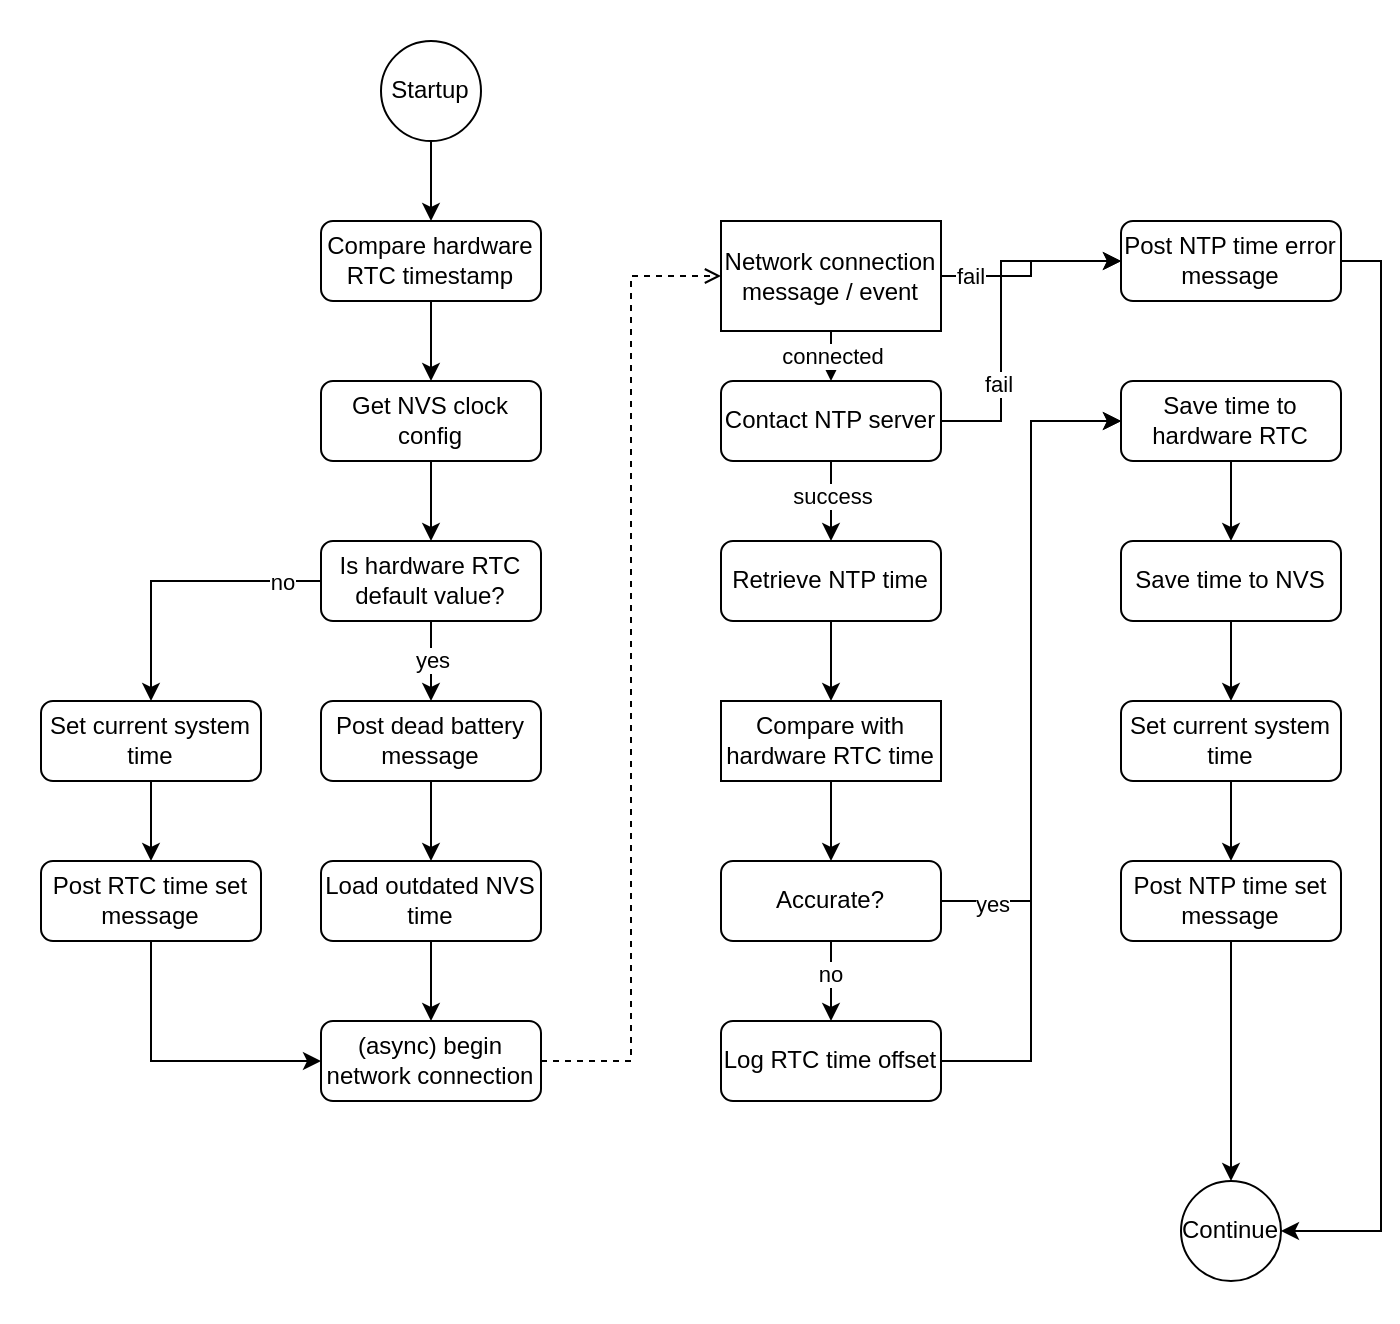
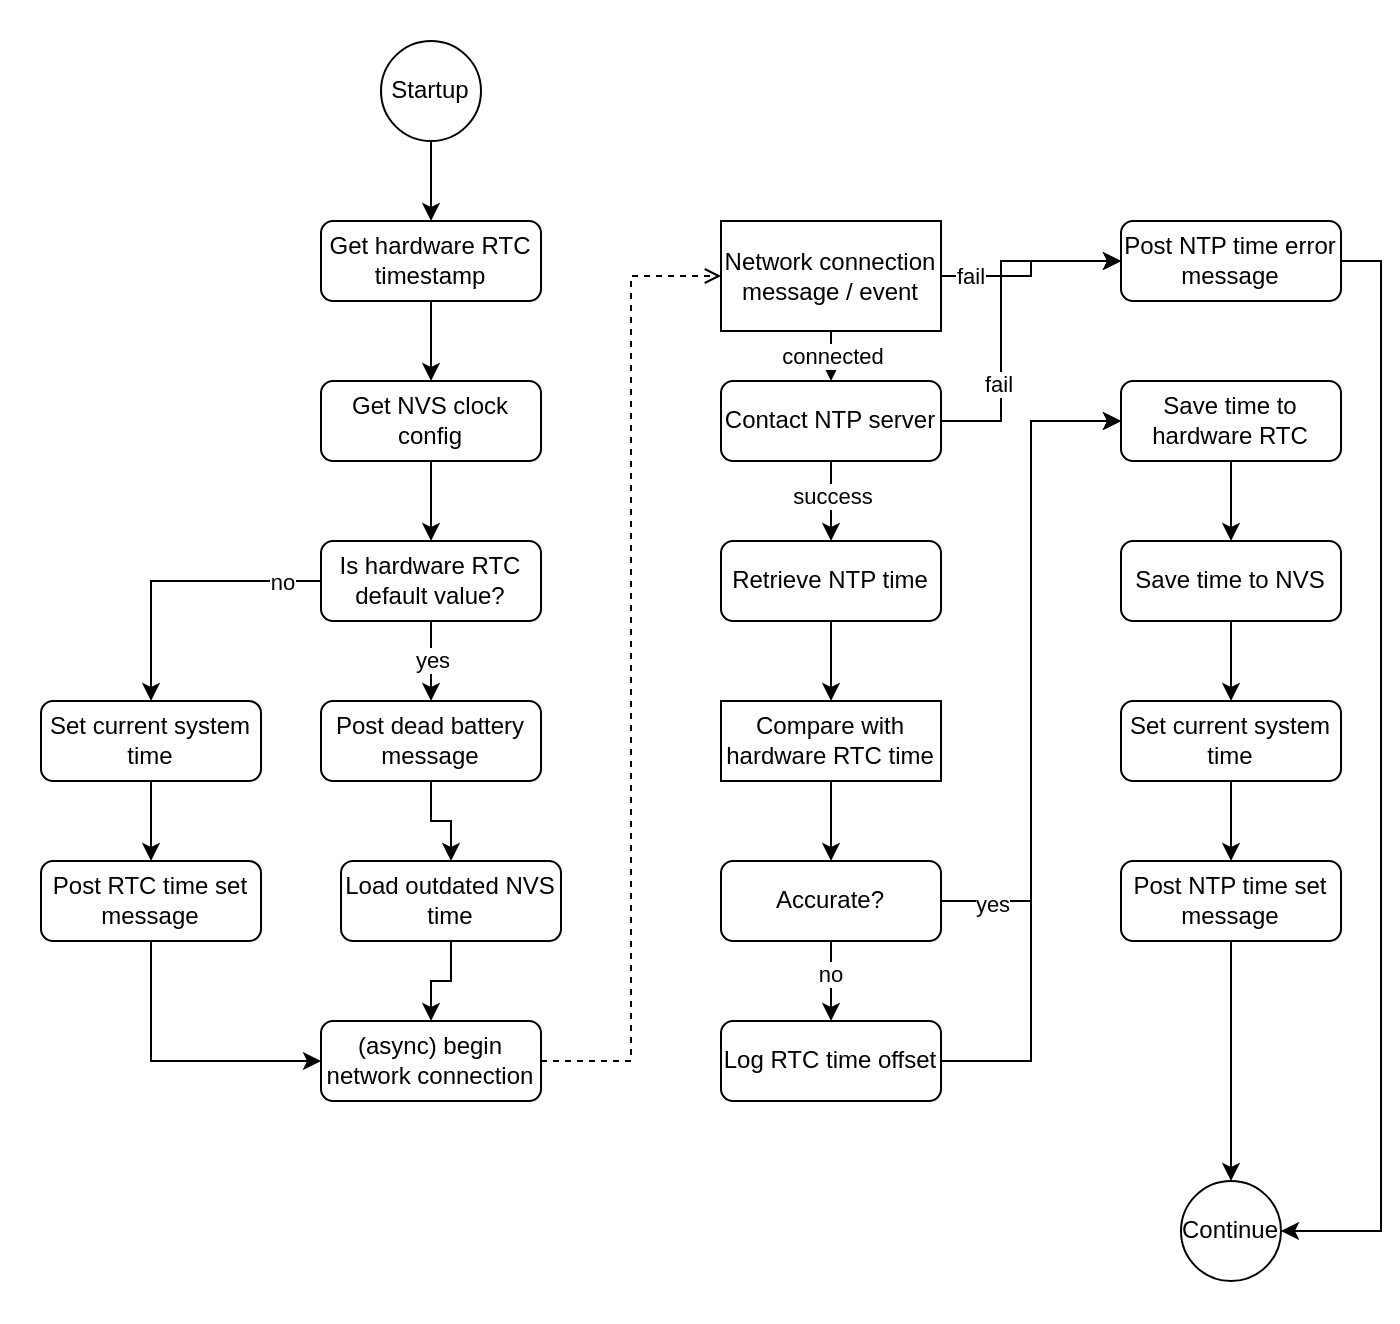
node "Compare hardware RTC timestamp": label "Compare hardware RTC timestamp" -> "Get hardware RTC timestamp"
node "Load outdated NVS time": moved (431, 901) -> (451, 901)
